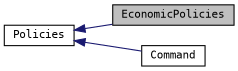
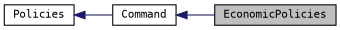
edge "EconomicPolicies" -> "Policies": now "EconomicPolicies" -> "Command"
